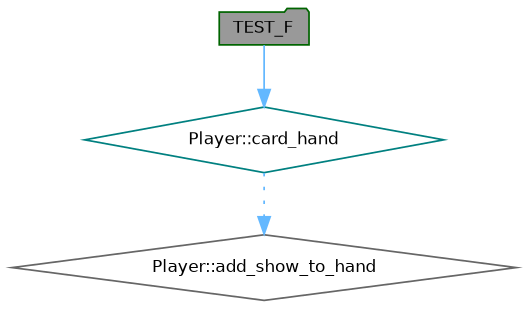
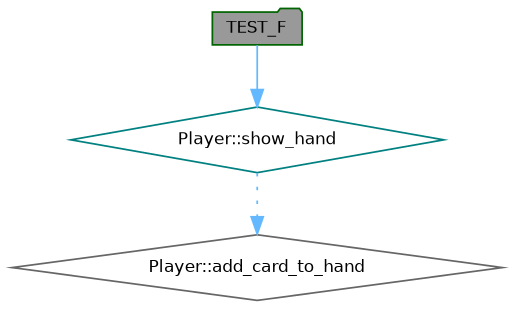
node "Player::card_hand": label "Player::card_hand" -> "Player::show_hand"
node "Player::add_show_to_hand": label "Player::add_show_to_hand" -> "Player::add_card_to_hand"
